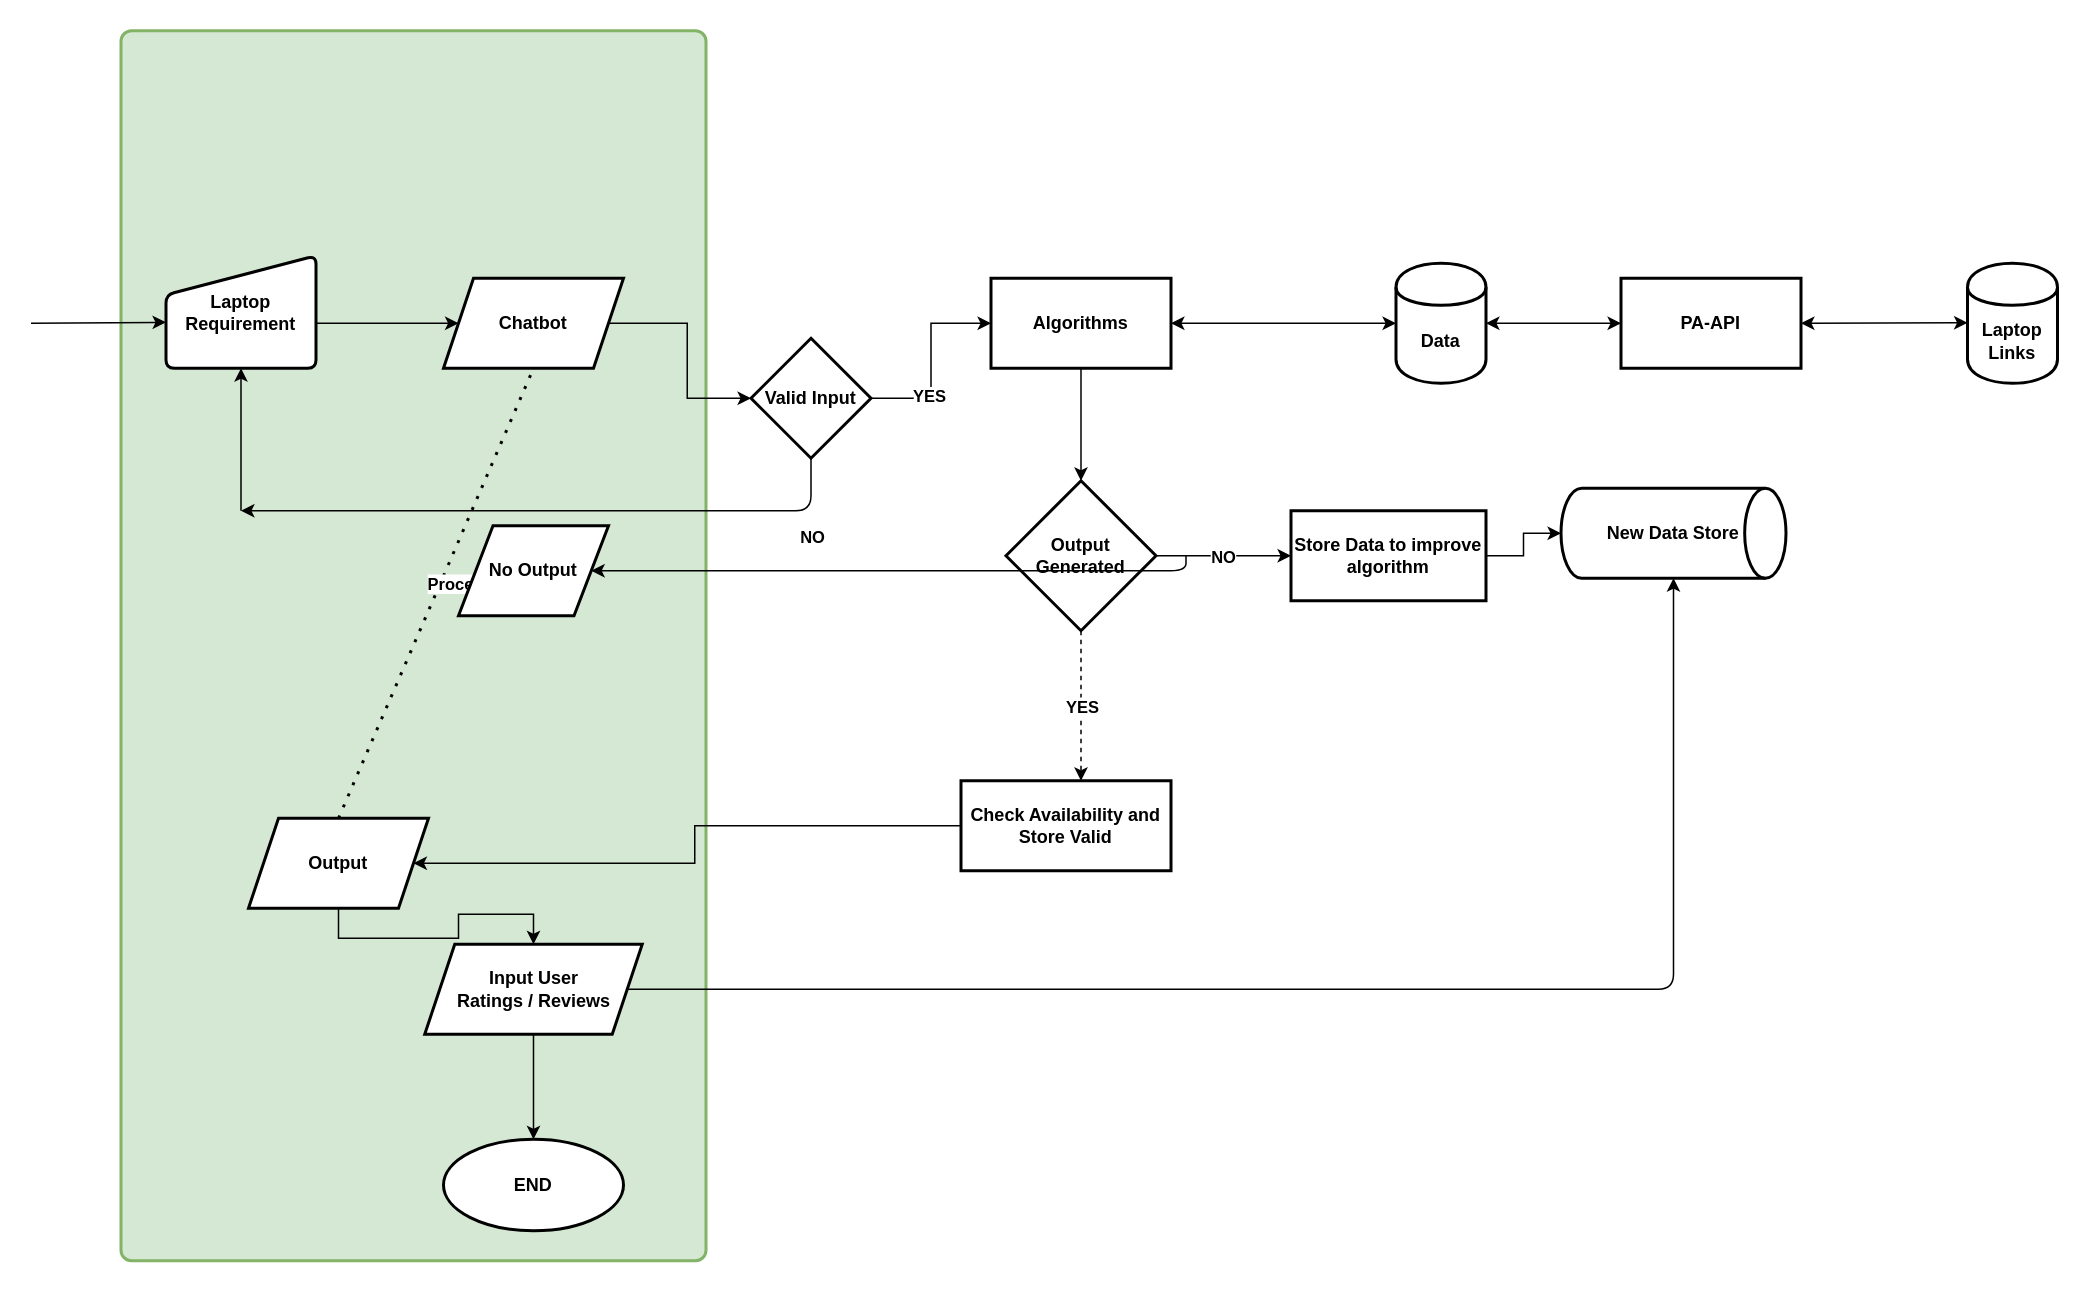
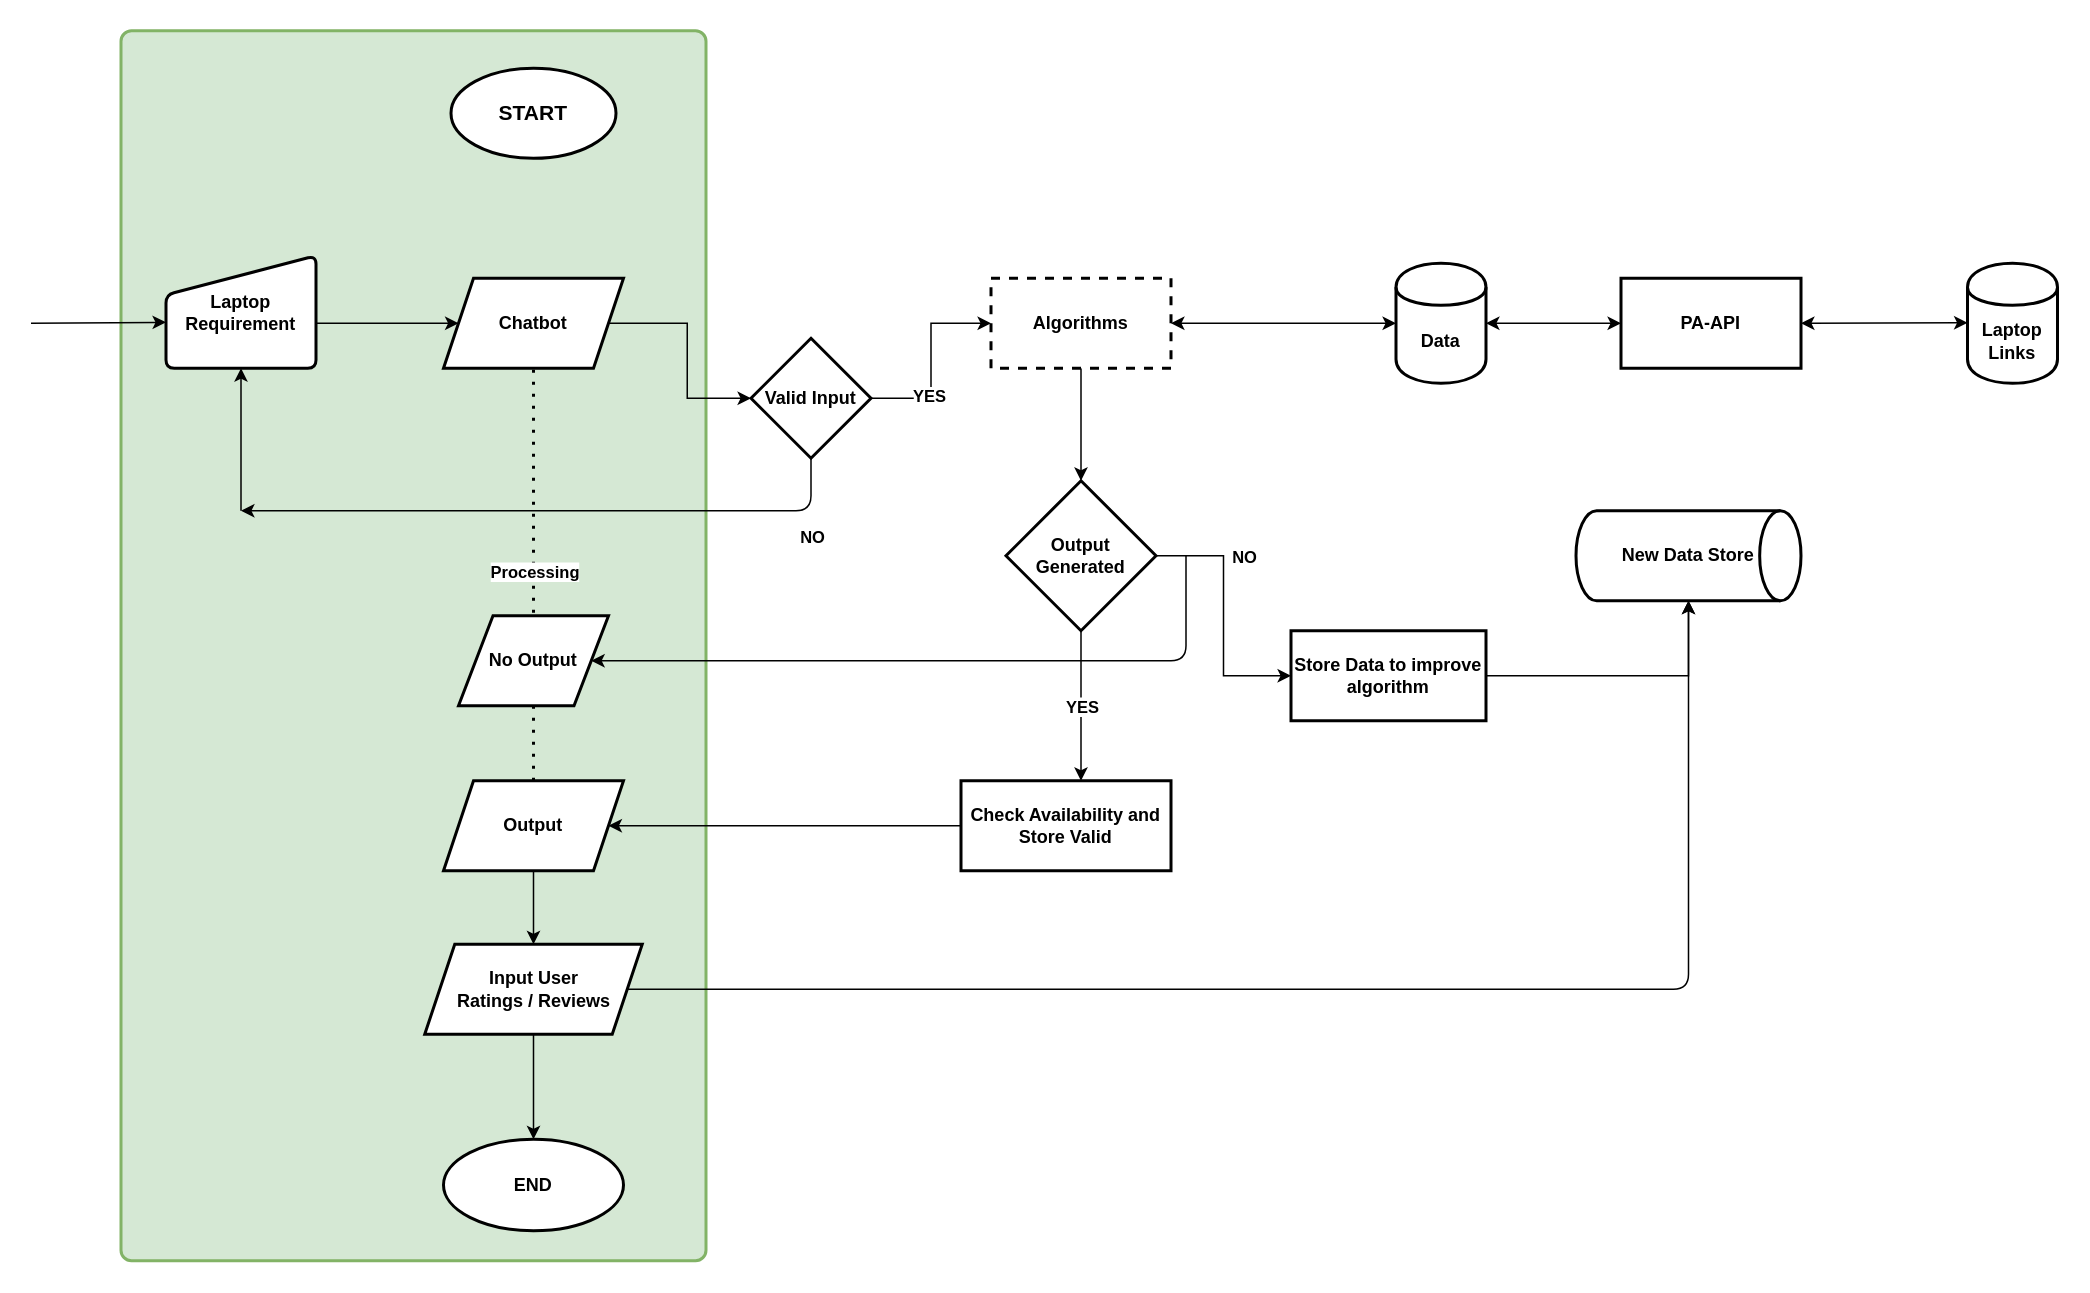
node "START": added
node "Algorithms": style solid -> dashed
node "New Data Store": moved (1673, 533) -> (1688, 556)
node "Store Data to improve algorithm": moved (1388, 556) -> (1388, 676)
node "No Output": moved (533, 571) -> (533, 661)
edge "Output Generated" -> "Check Availability and Store Valid": style dashed -> solid
node "Output": moved (338, 863) -> (533, 826)
